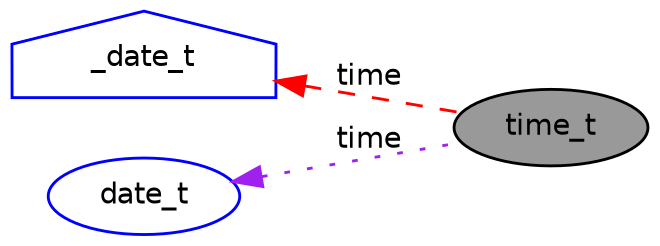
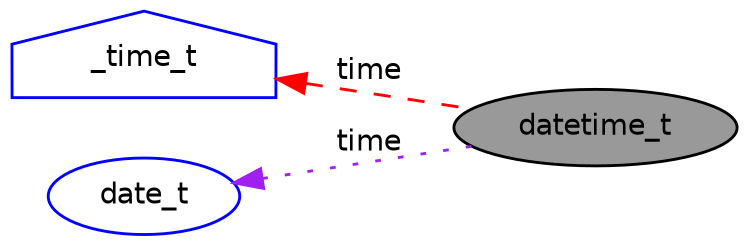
node "_date_t": label "_date_t" -> "_time_t"
node "time_t": label "time_t" -> "datetime_t"
